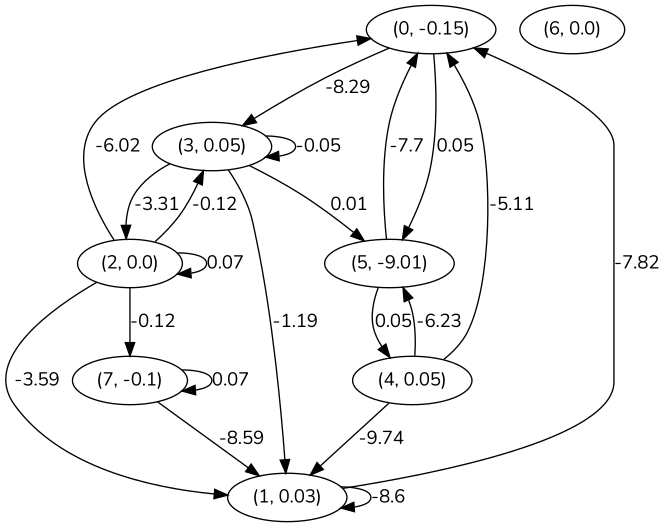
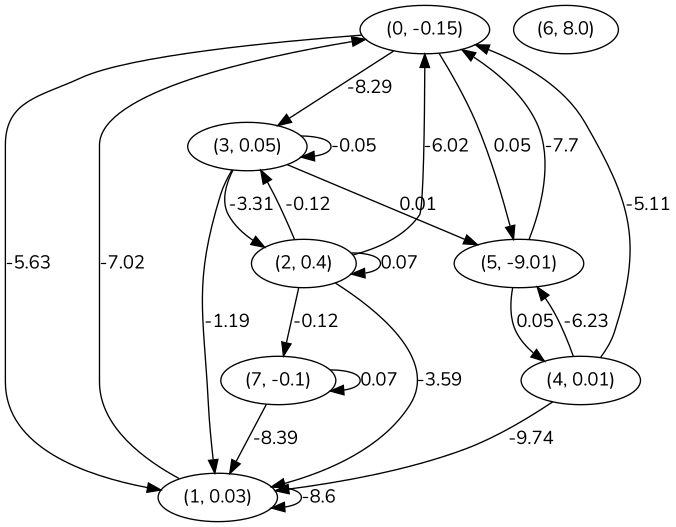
node "(6, 0.0)": label "(6, 0.0)" -> "(6, 8.0)"
edge "(0, -0.15)" -> "(1, 0.03)": added, label "-5.63"
node "(2, 0.0)": label "(2, 0.0)" -> "(2, 0.4)"
edge "(1, 0.03)" -> "(0, -0.15)": label "-7.82" -> "-7.02"
node "(4, 0.05)": label "(4, 0.05)" -> "(4, 0.01)"
edge "(7, -0.1)" -> "(1, 0.03)": label "-8.59" -> "-8.39"
